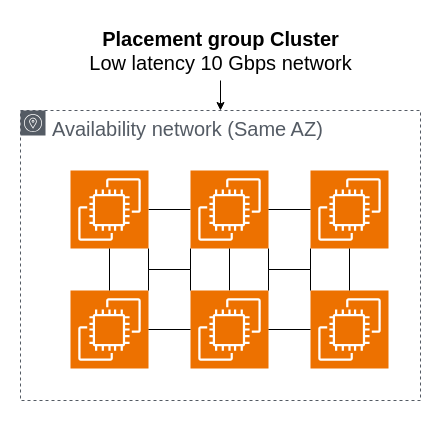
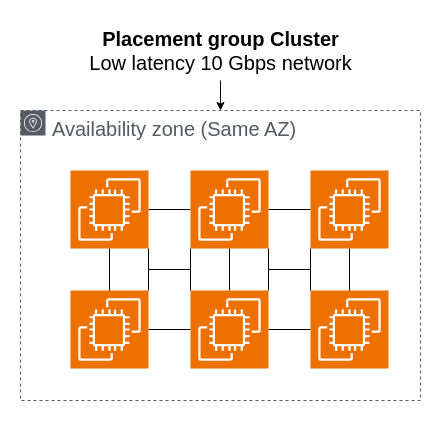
node "Availability network (Same AZ)": label "Availability network (Same AZ)" -> "Availability zone (Same AZ)"
